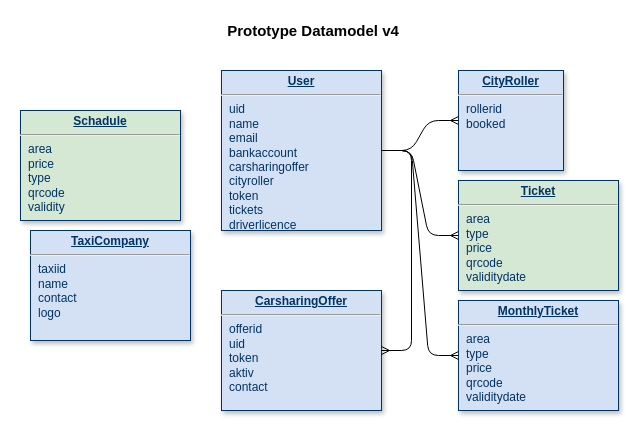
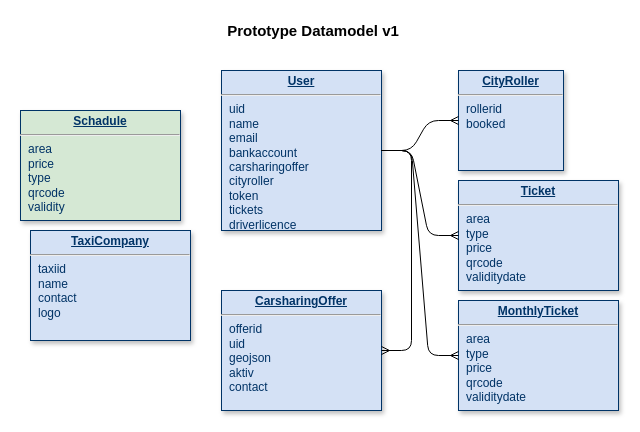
node "Prototype Datamodel v4": label "Prototype Datamodel v4" -> "Prototype Datamodel v1"
node "Ticket area type price qrcode validitydate": fillcolor #d5e8d4 -> #d4e1f5
node "CarsharingOffer offerid uid token aktiv contact": label "CarsharingOffer offerid uid token aktiv contact" -> "CarsharingOffer offerid uid geojson aktiv contact"
